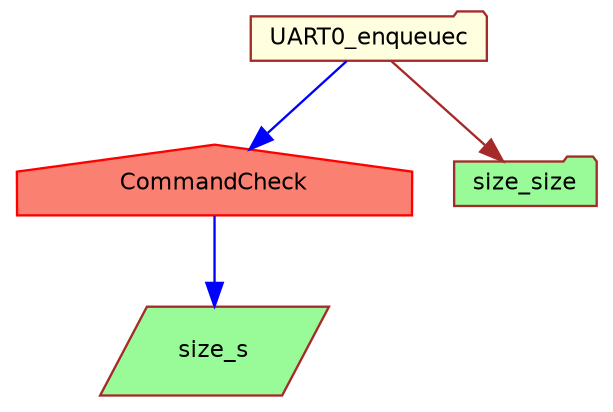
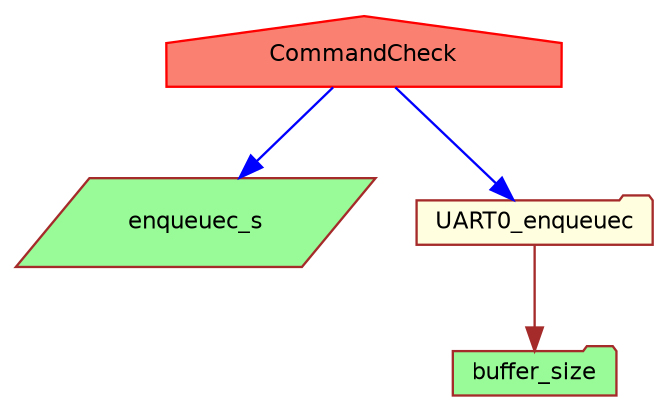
edge "UART0_enqueuec" -> "CommandCheck": reversed
node "size_size": label "size_size" -> "buffer_size"
node "size_s": label "size_s" -> "enqueuec_s"
